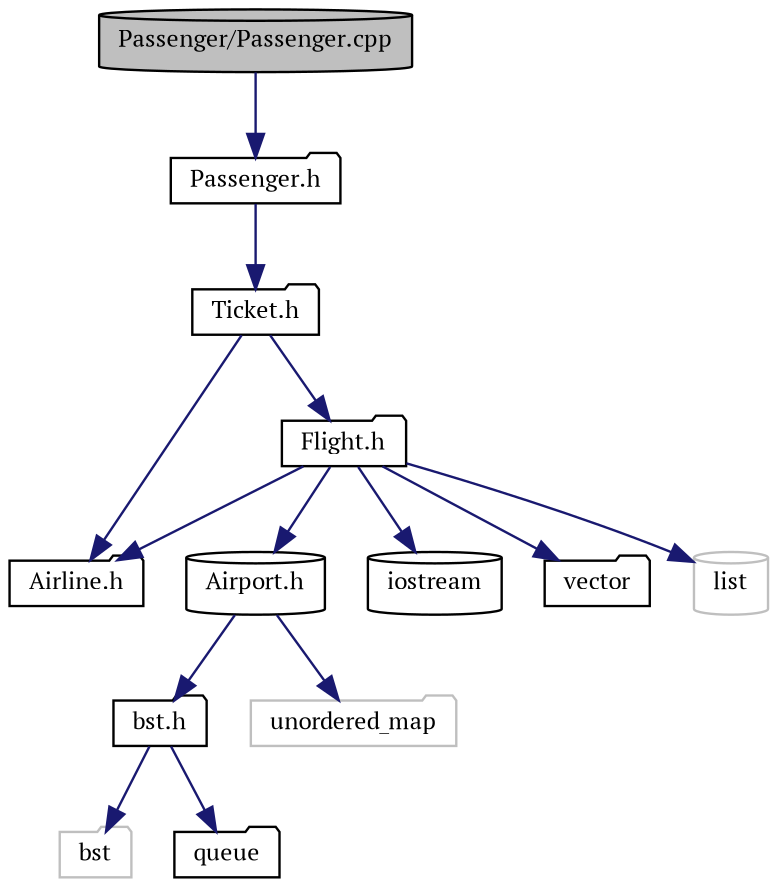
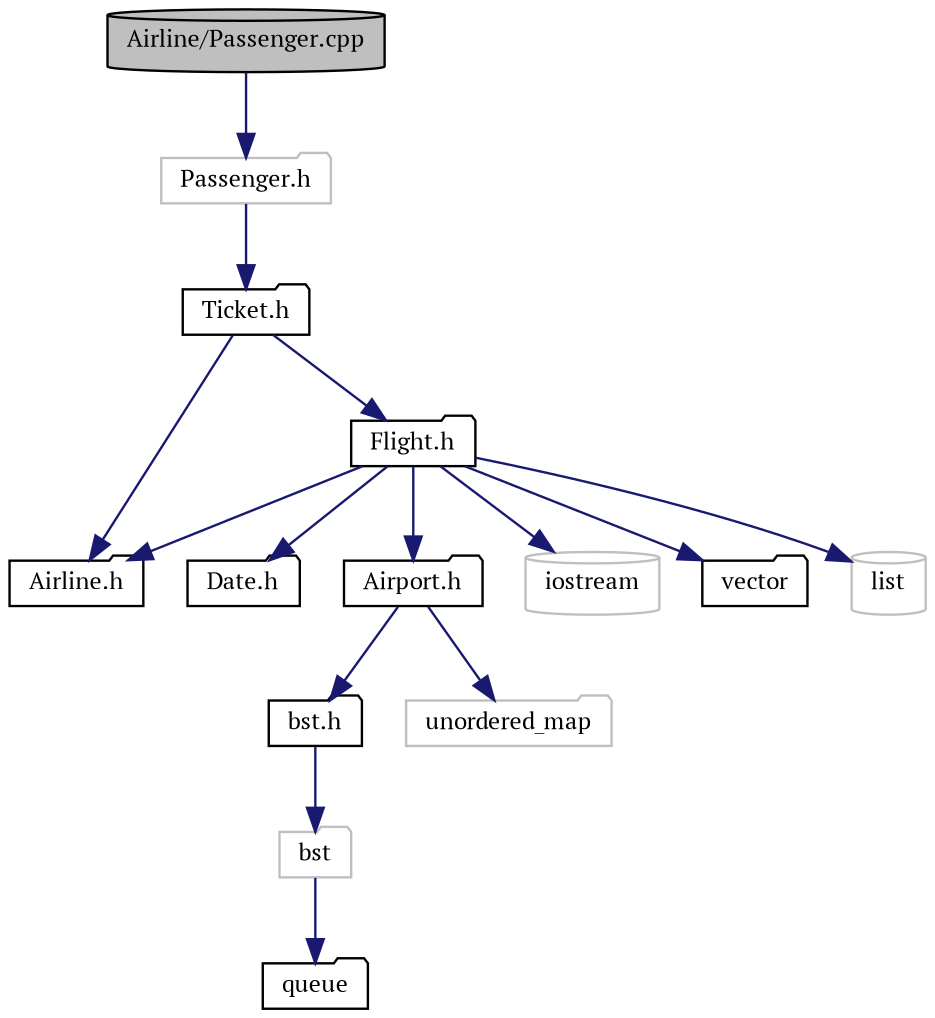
node "Passenger/Passenger.cpp": label "Passenger/Passenger.cpp" -> "Airline/Passenger.cpp"
node "Passenger.h": color black -> grey75
node "Date.h": added
node "Airport.h": shape cylinder -> folder
node "iostream": color black -> grey75
edge "bst.h" -> "queue": now "bst" -> "queue"
